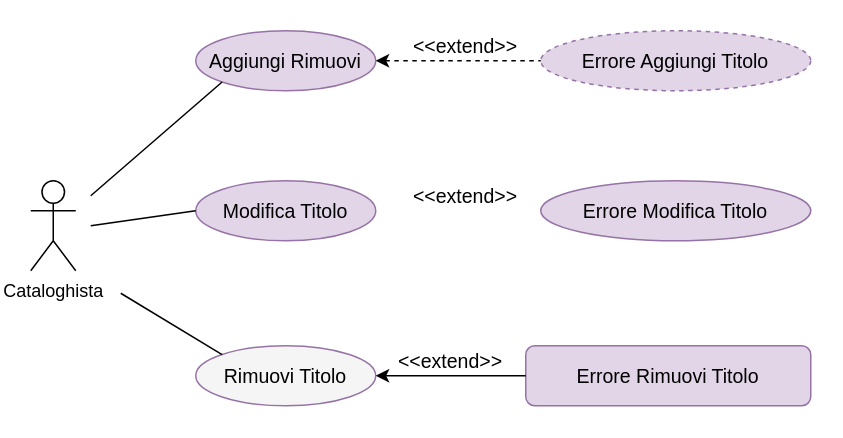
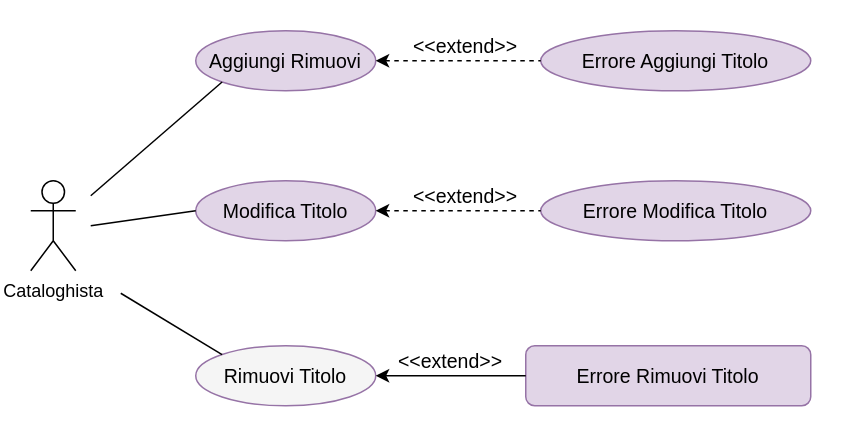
node "Errore Aggiungi Titolo": style dashed -> solid
edge "Errore Modifica Titolo" -> "Modifica Titolo": added
